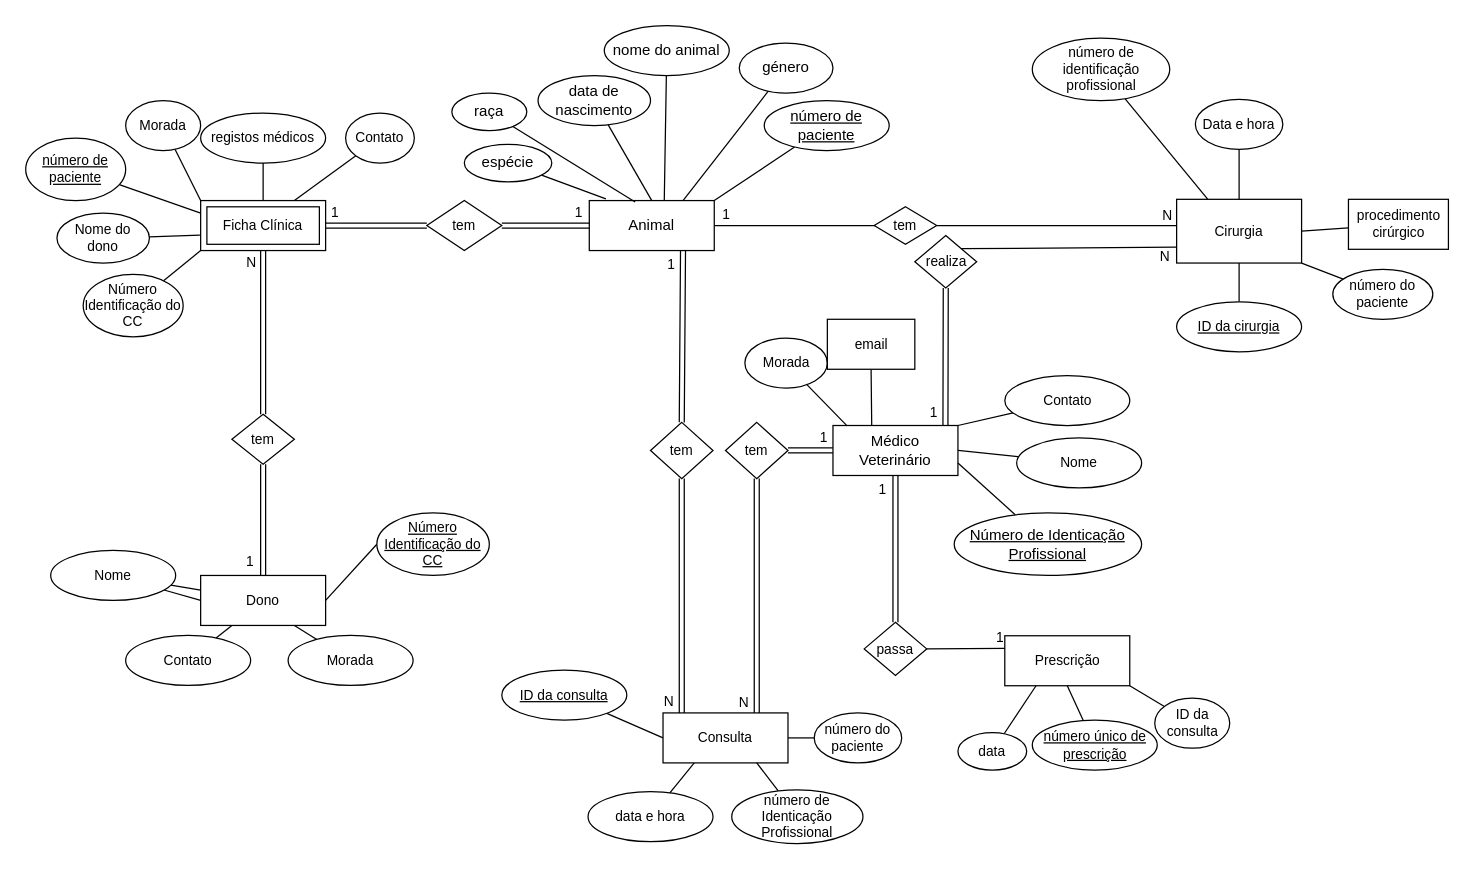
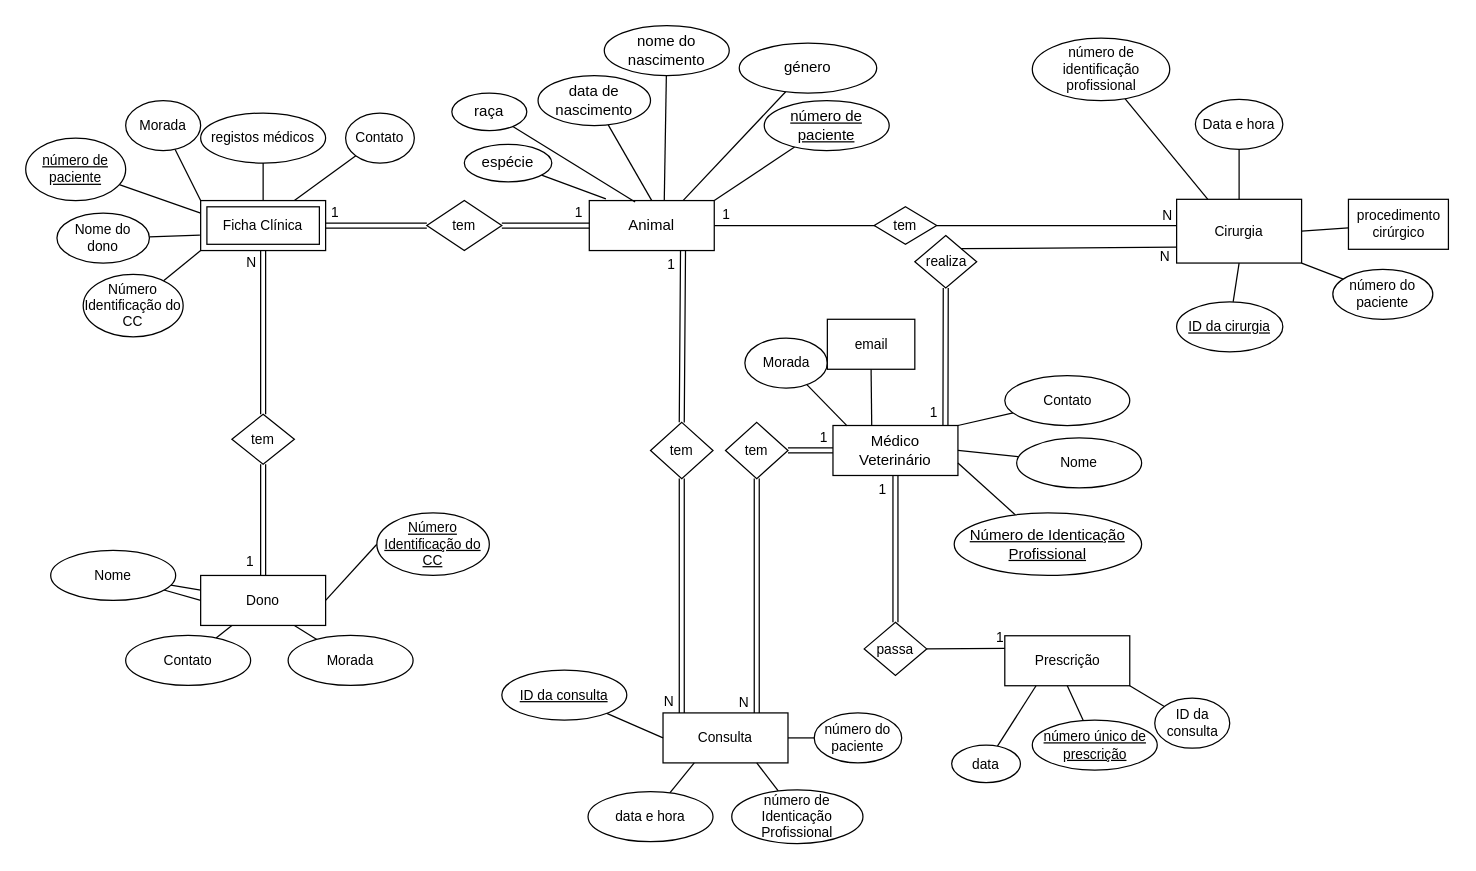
node "nome do animal": label "nome do animal" -> "nome do nascimento"
node "género": size 94x50 -> 138x50
node "ID da cirurgia": size 125x50 -> 106x50
node "data": moved (993, 752) -> (986, 764)
